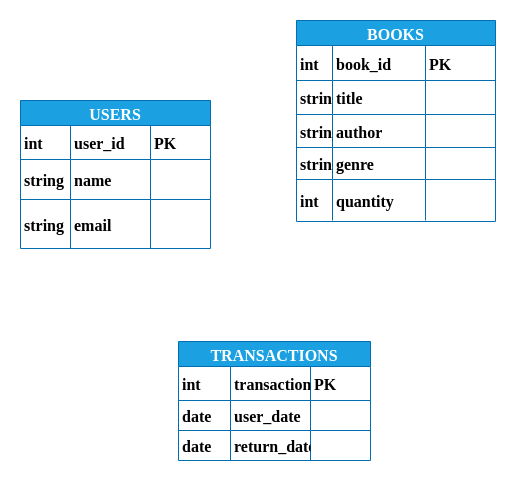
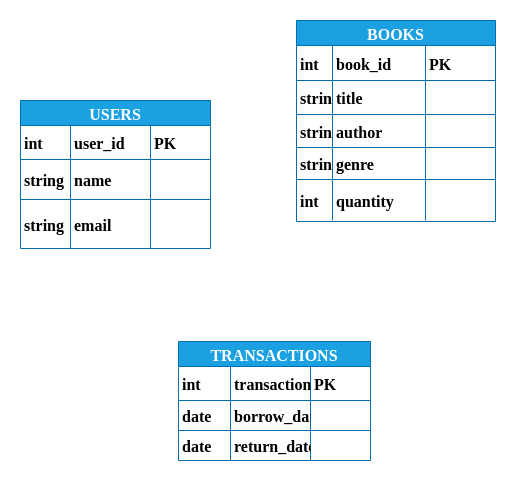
node "user_date": label "user_date" -> "borrow_date"
